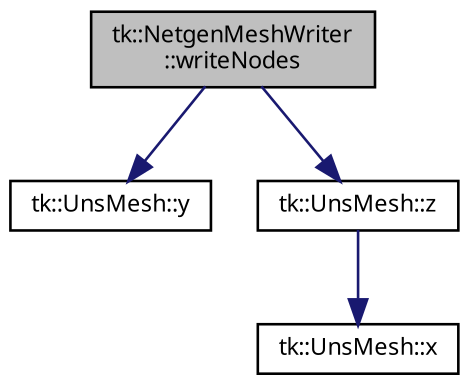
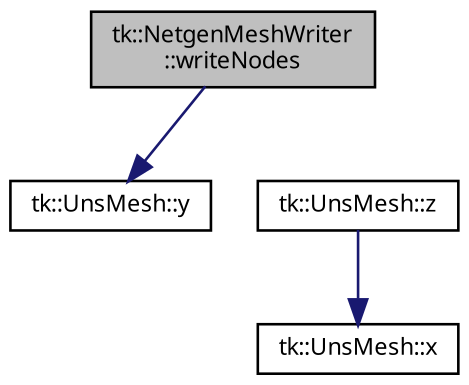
edge "tk::NetgenMeshWriter ::writeNodes" -> "tk::UnsMesh::z": removed
